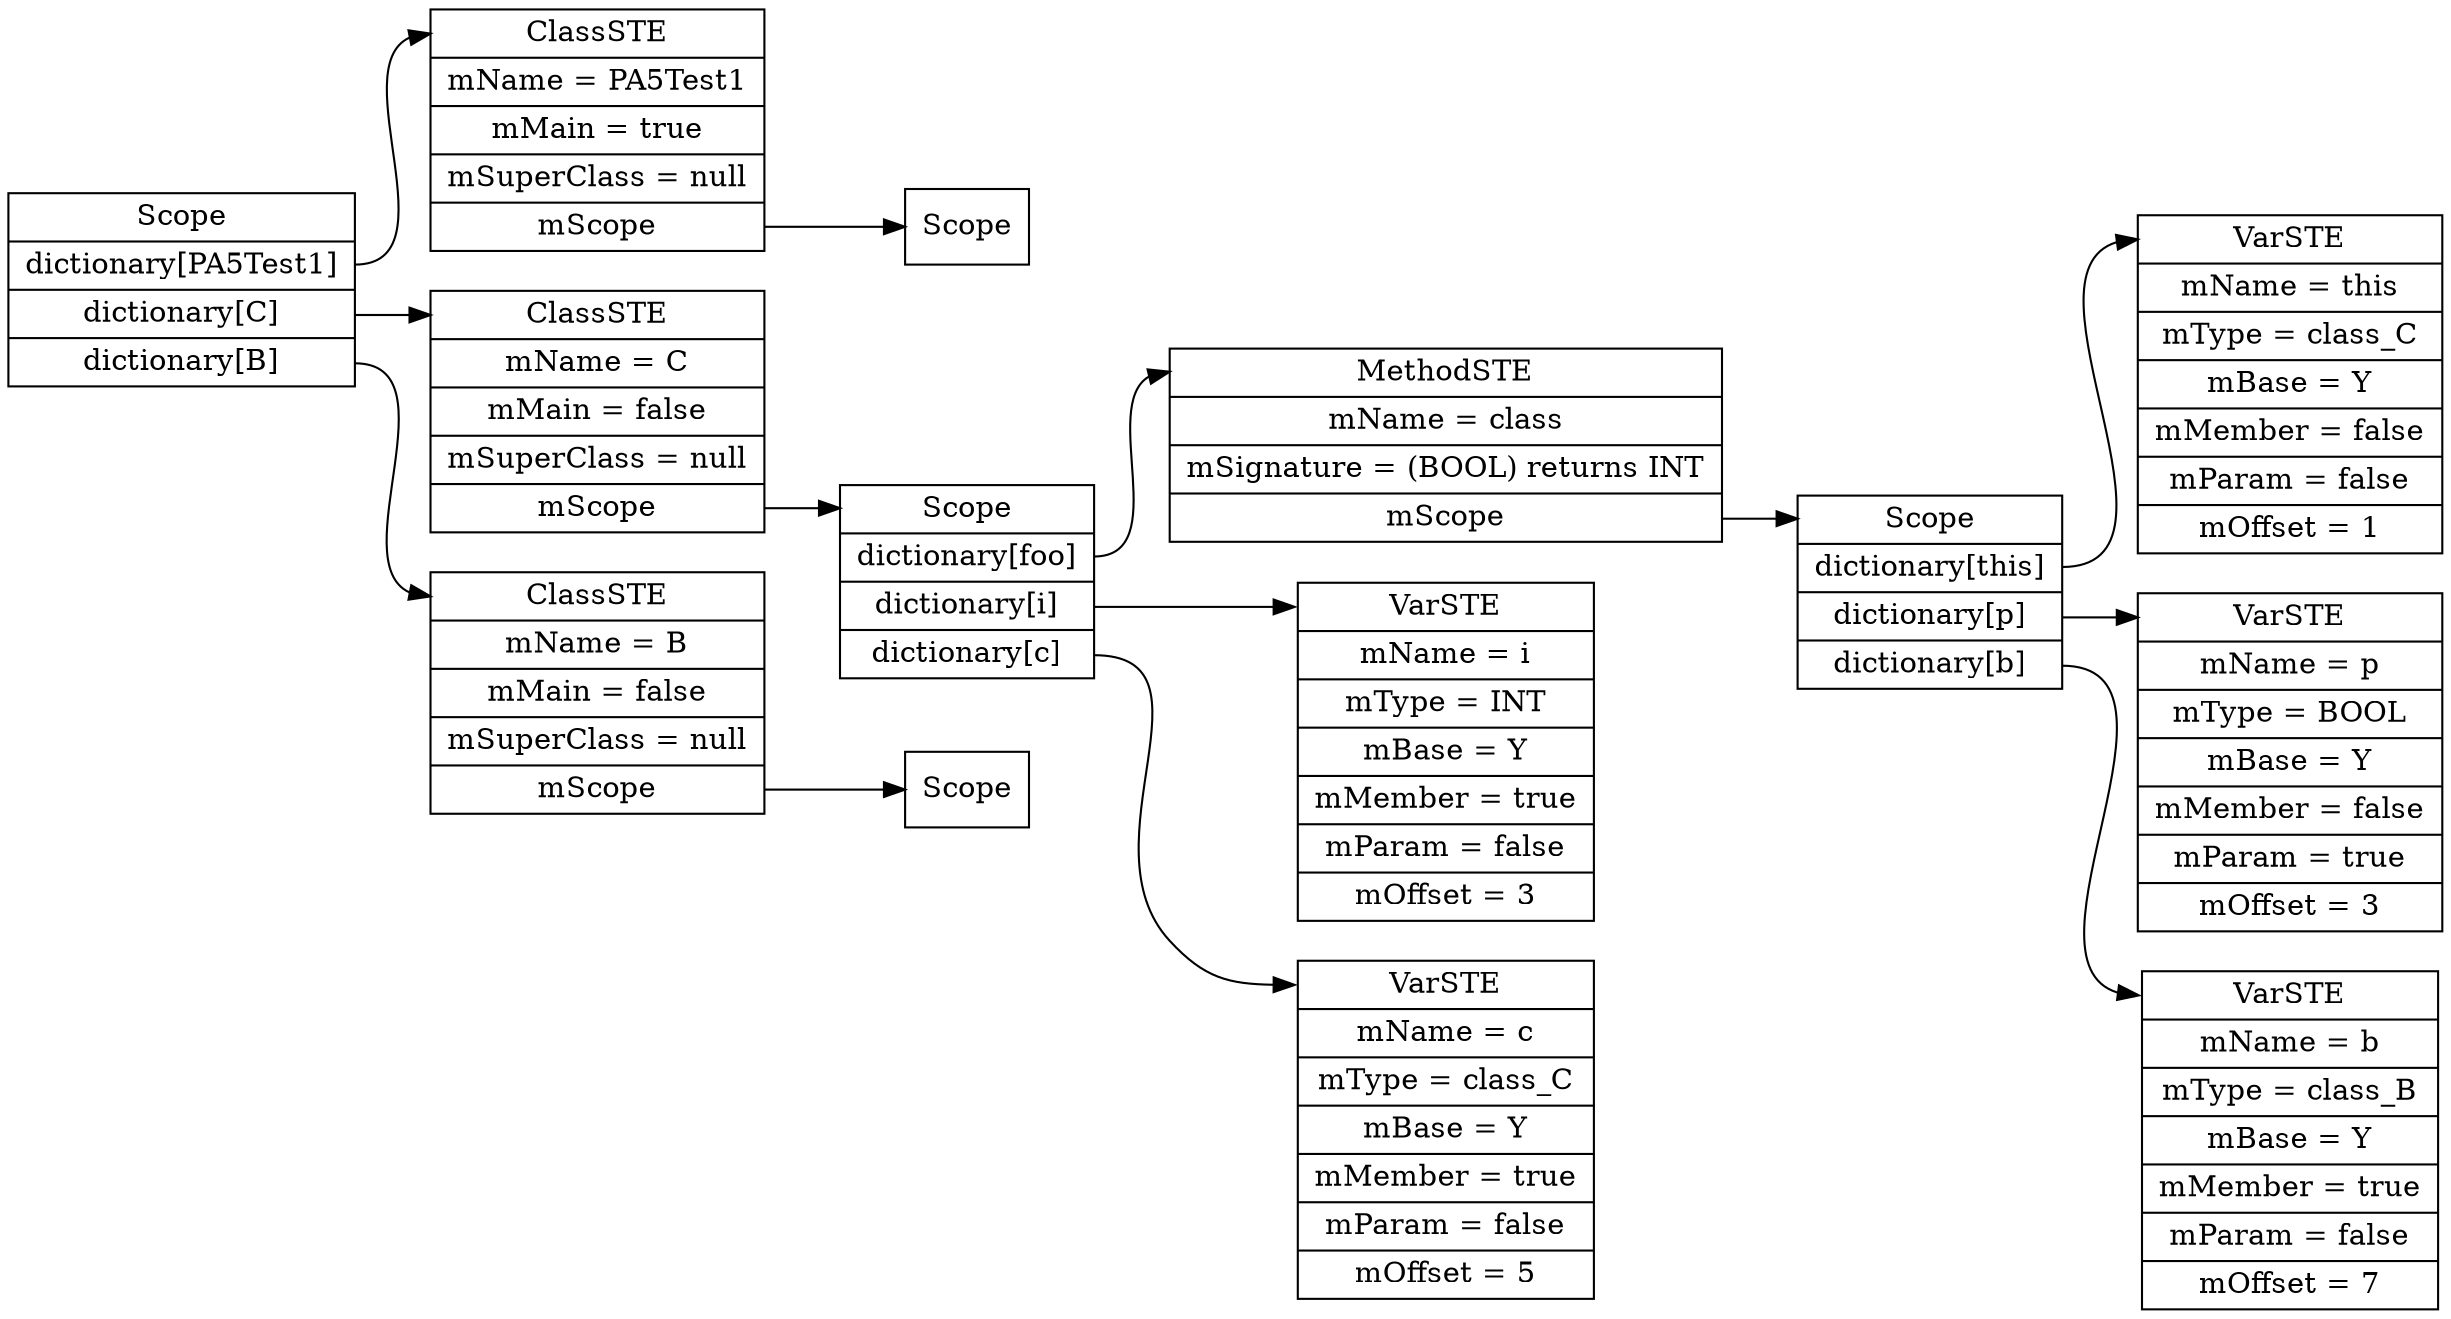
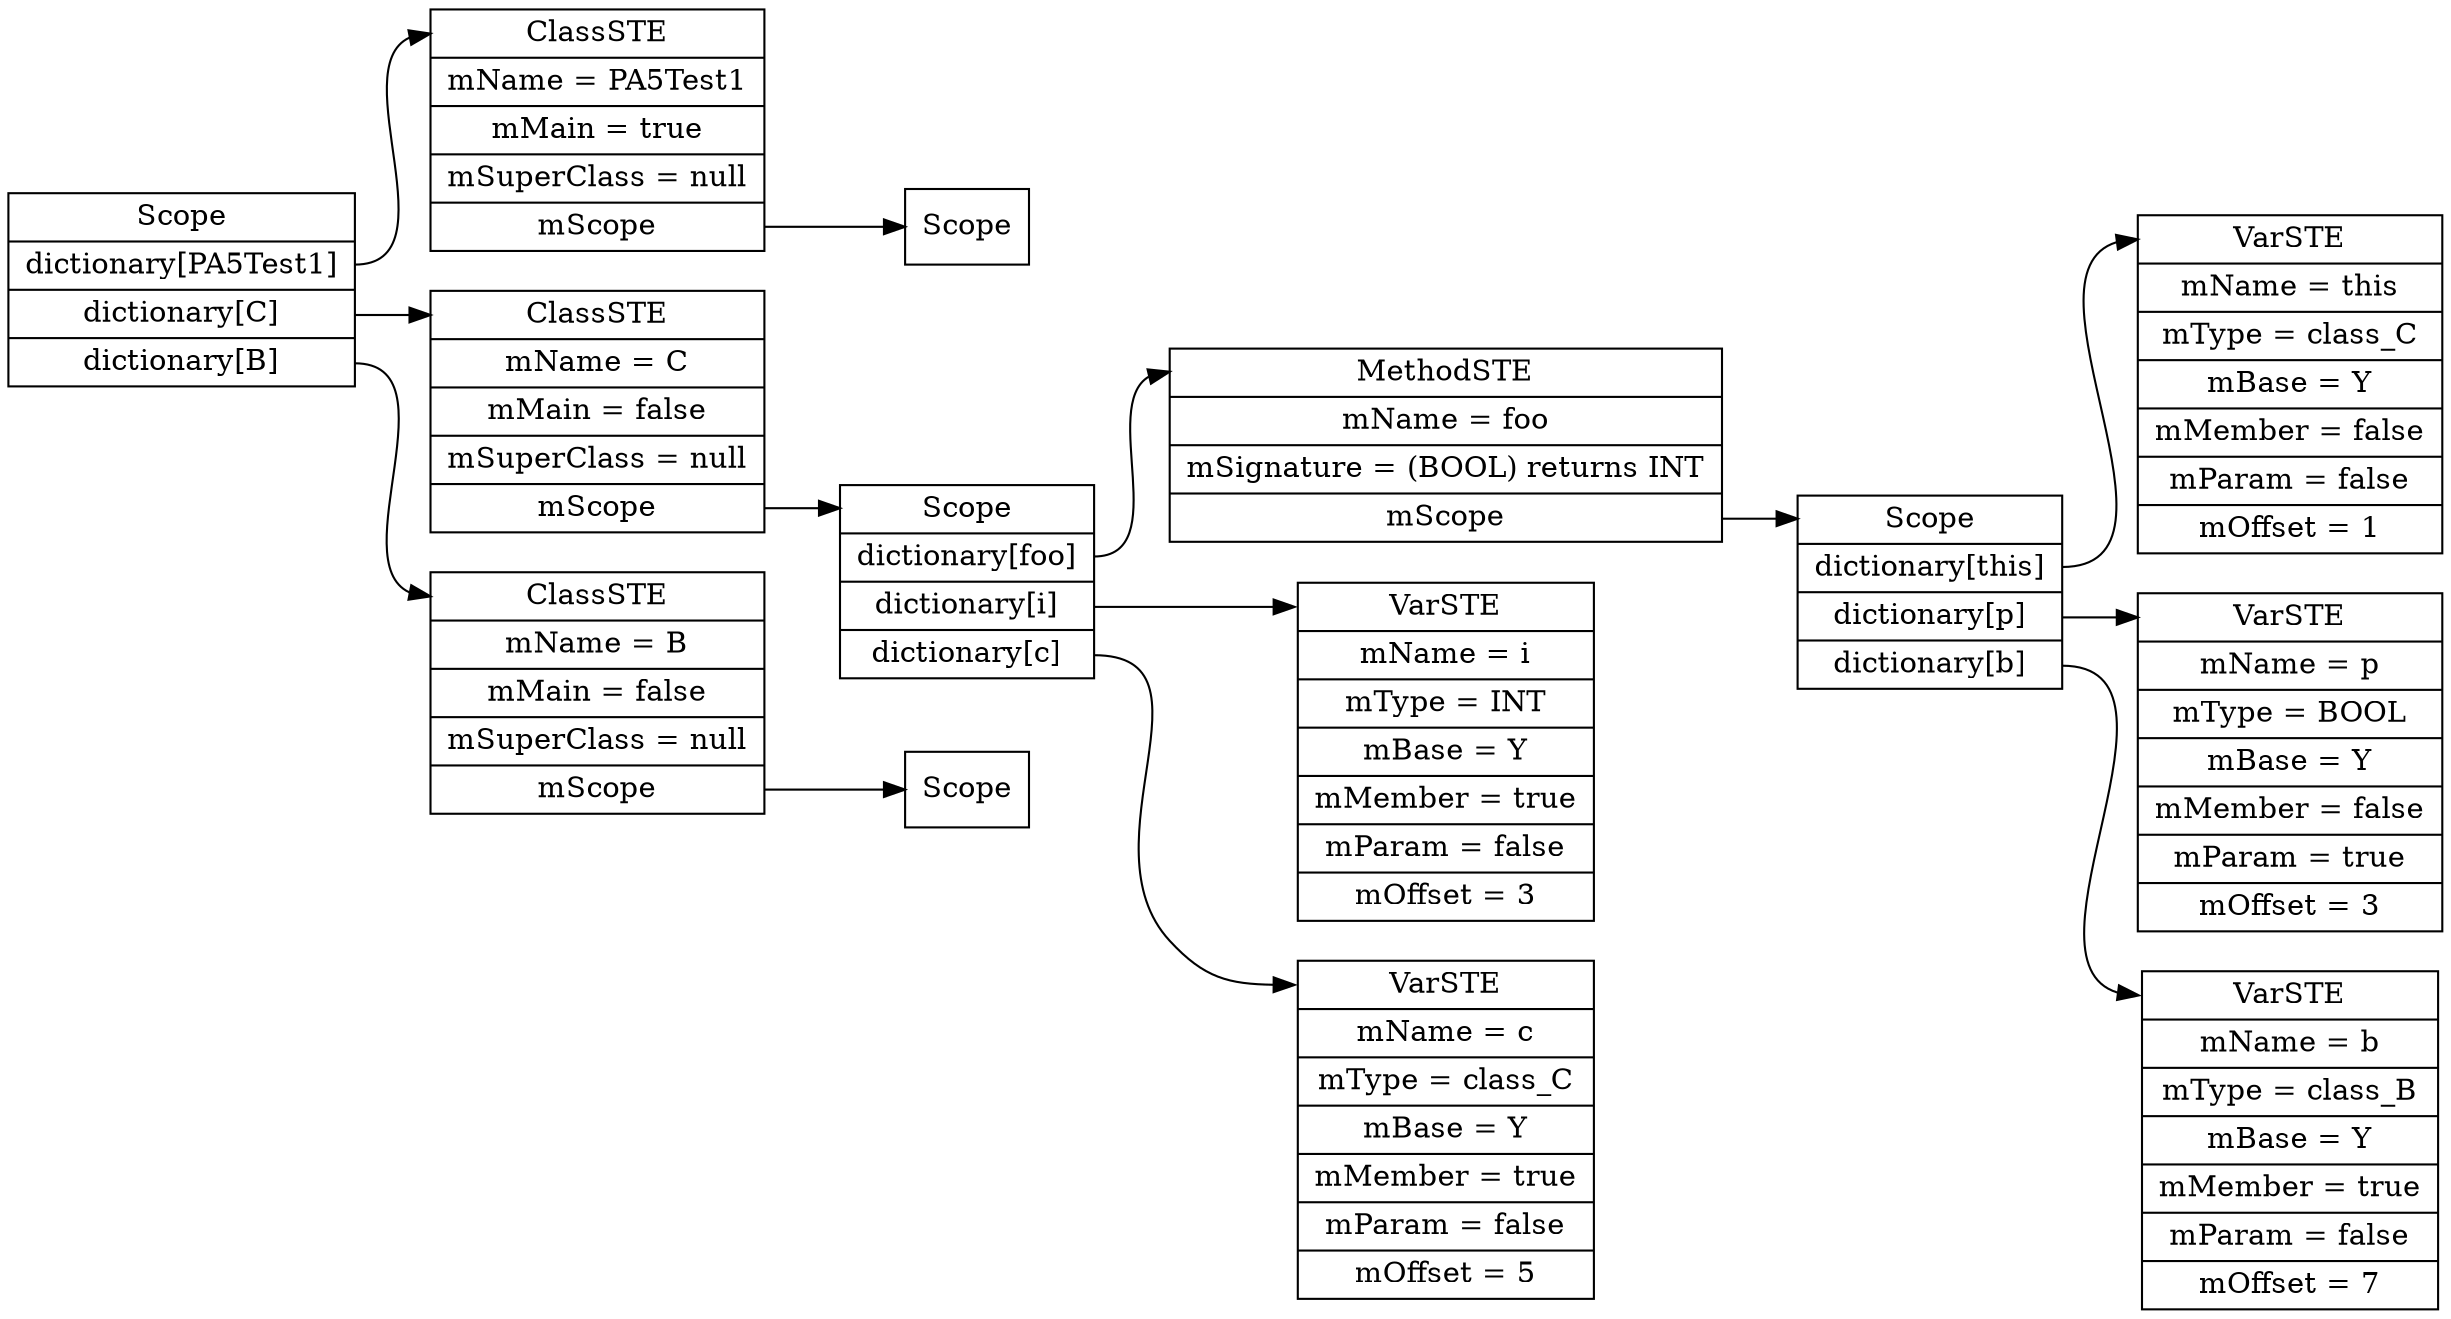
node "MethodSTE": text "mName = class" -> "mName = foo"
